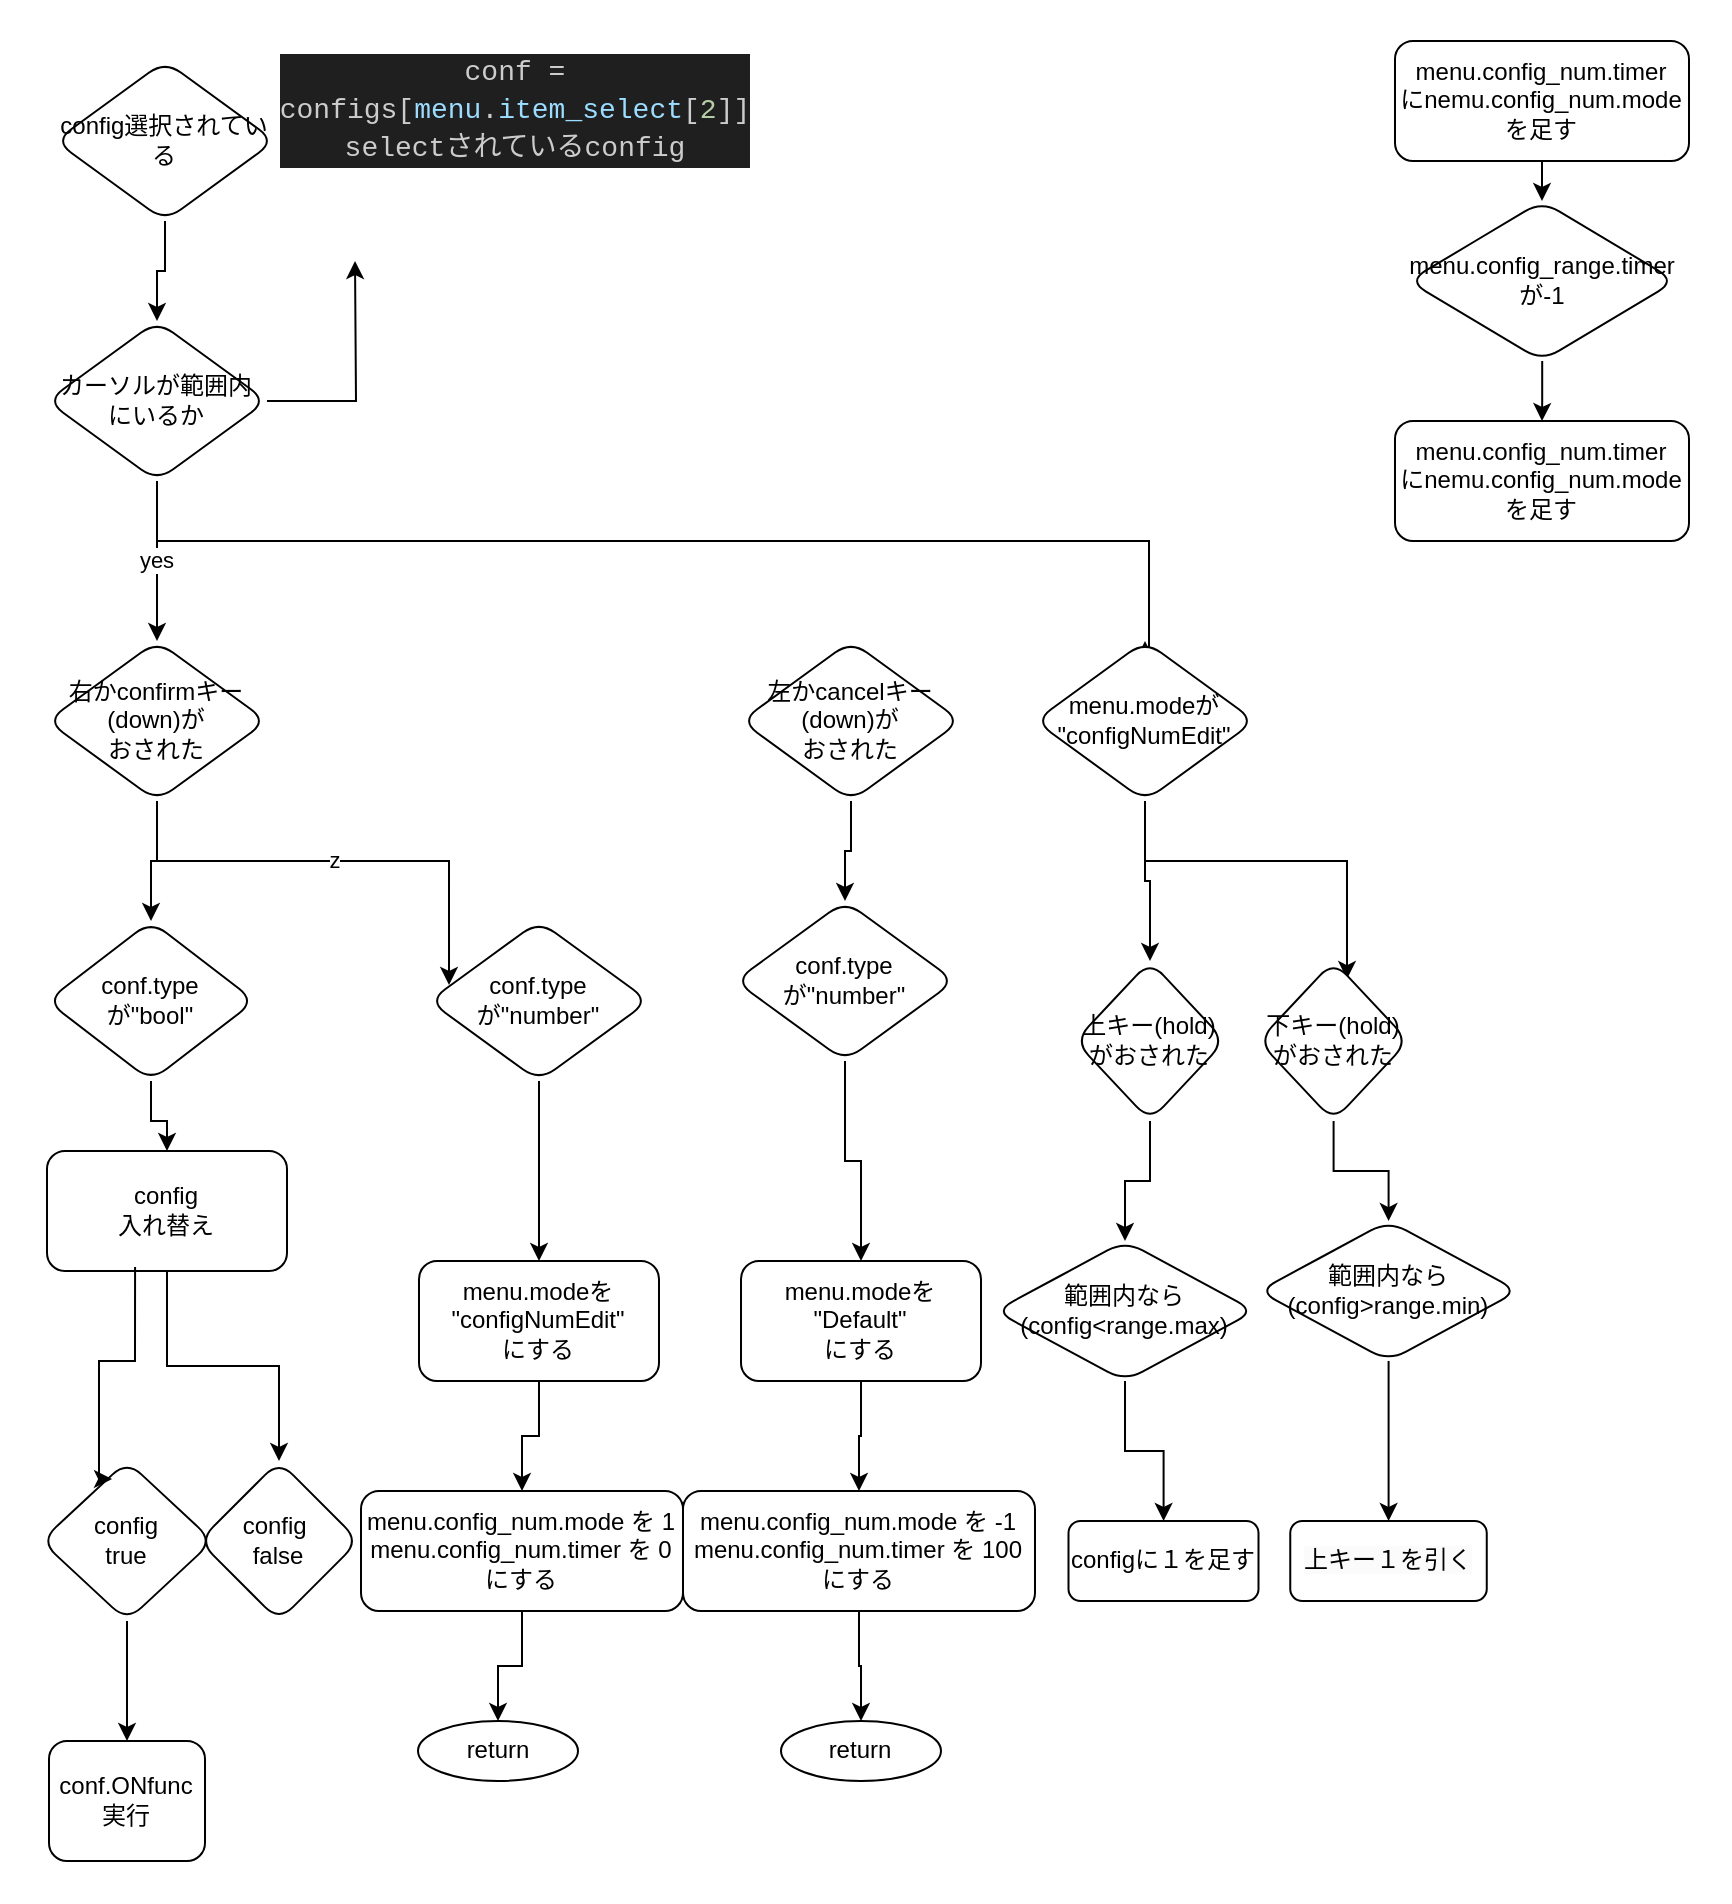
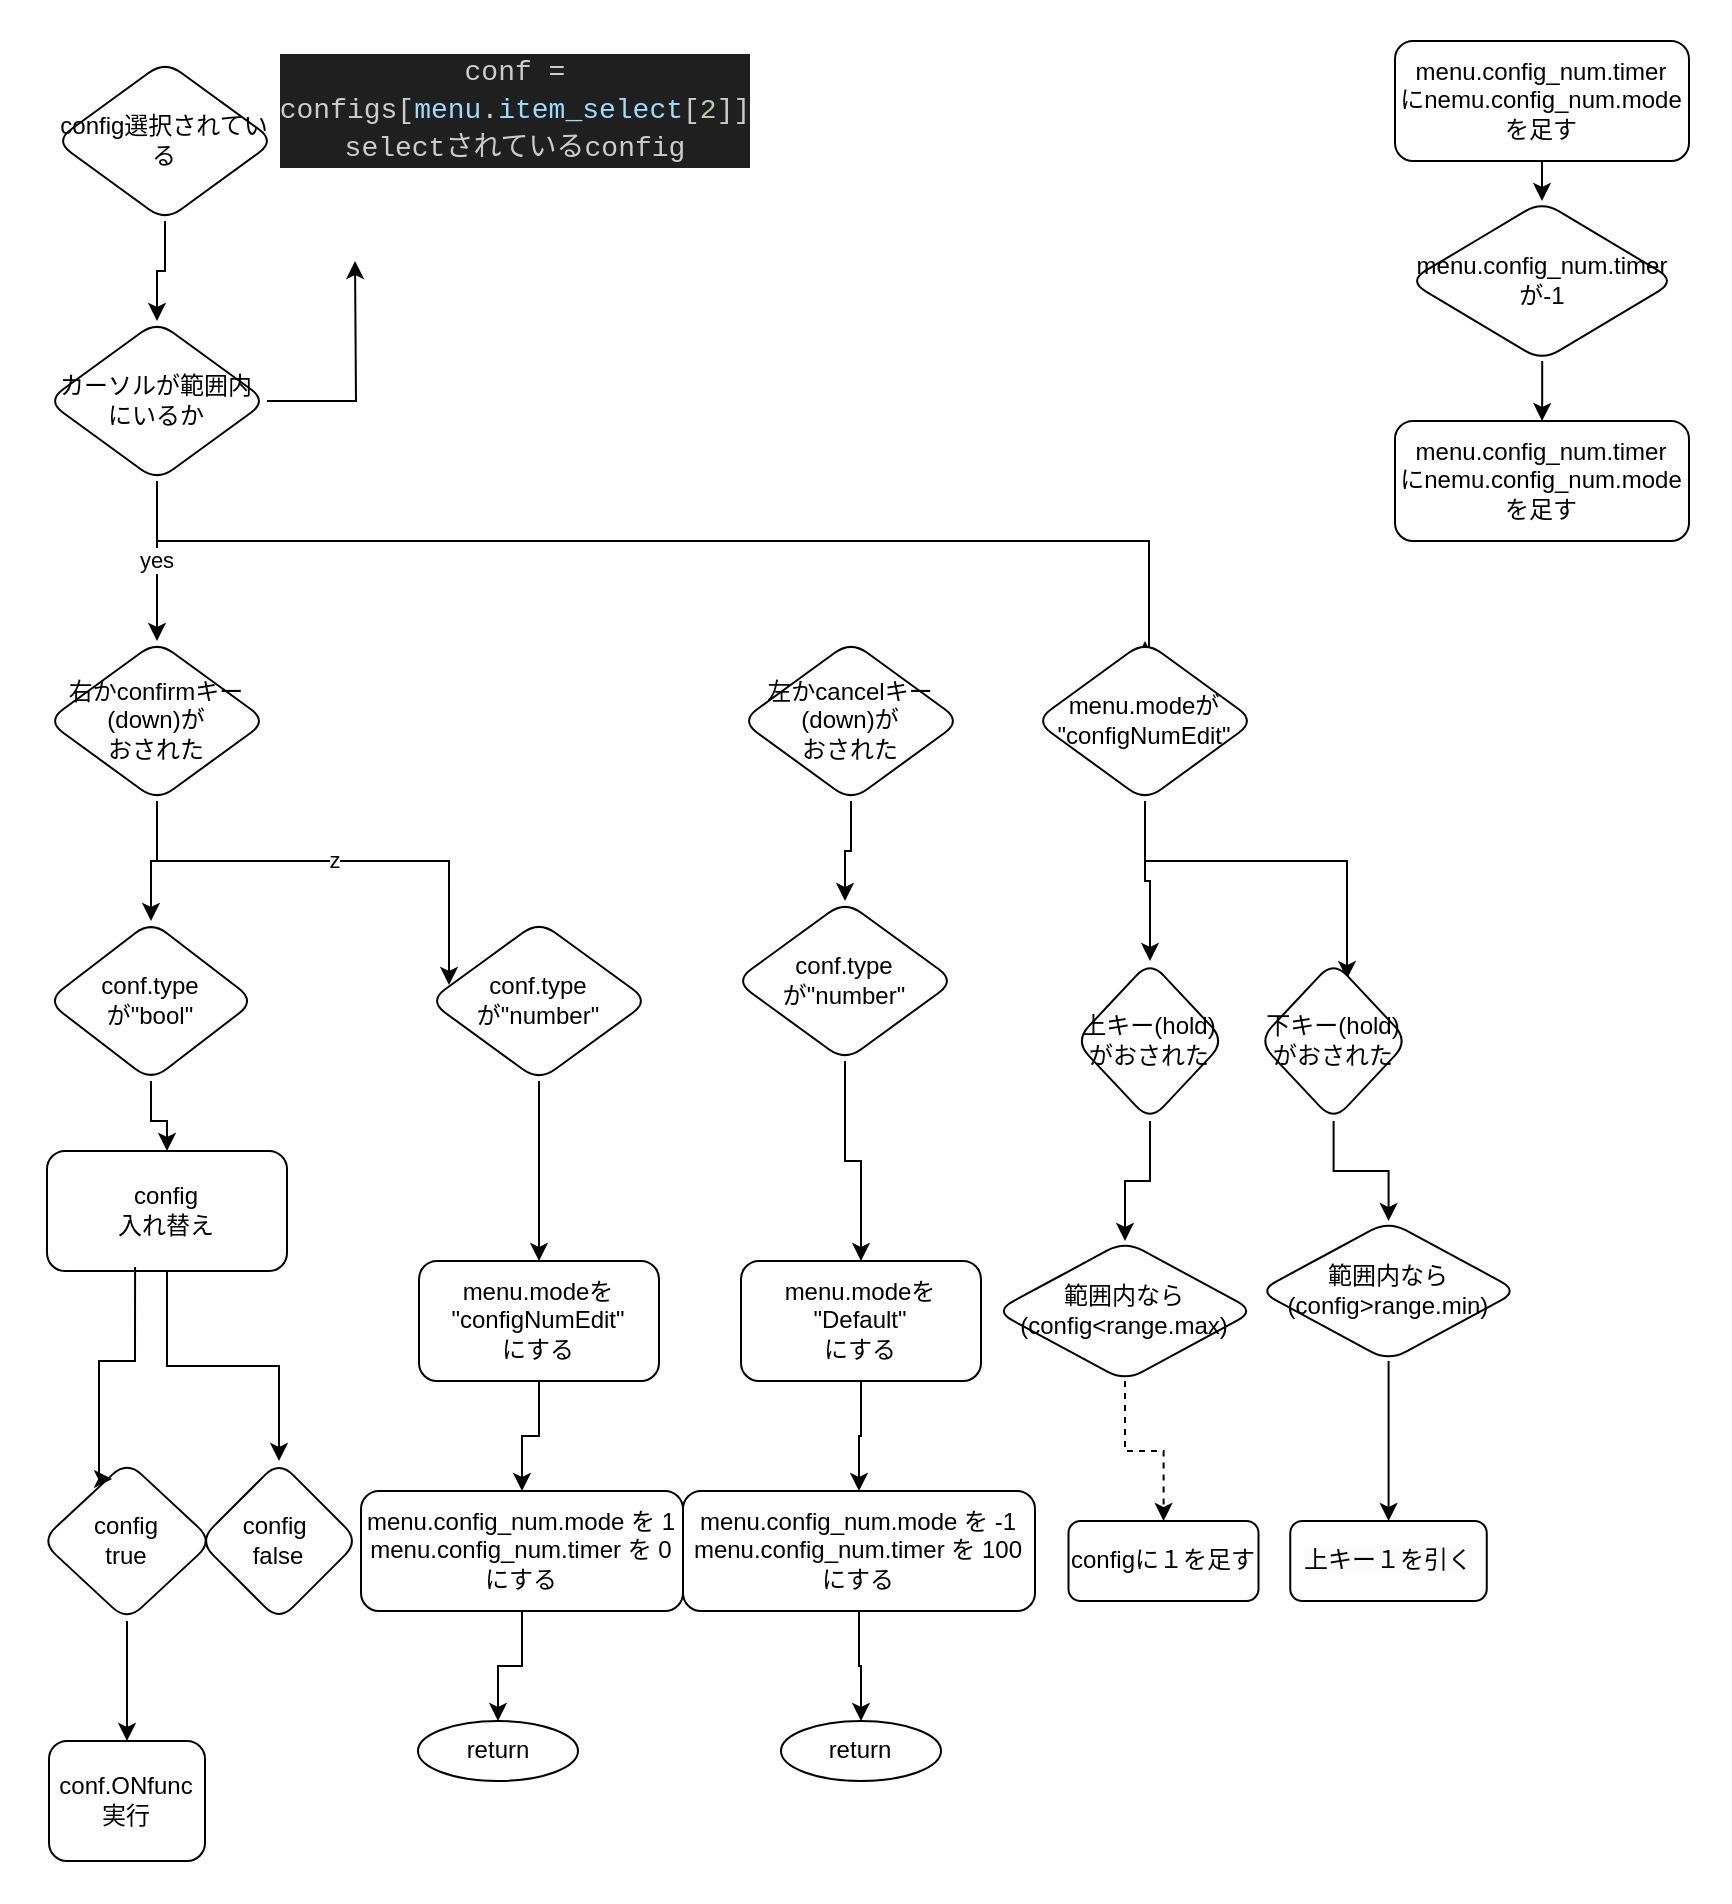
node "menu.config_range.timer が-1": label "menu.config_range.timer が-1" -> "menu.config_num.timer が-1"
edge "範囲内なら (config<range.max)" -> "configに１を足す": style solid -> dashed
